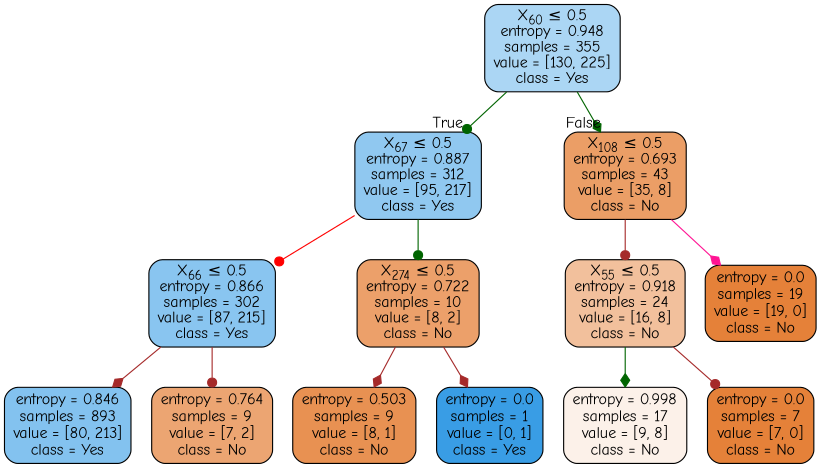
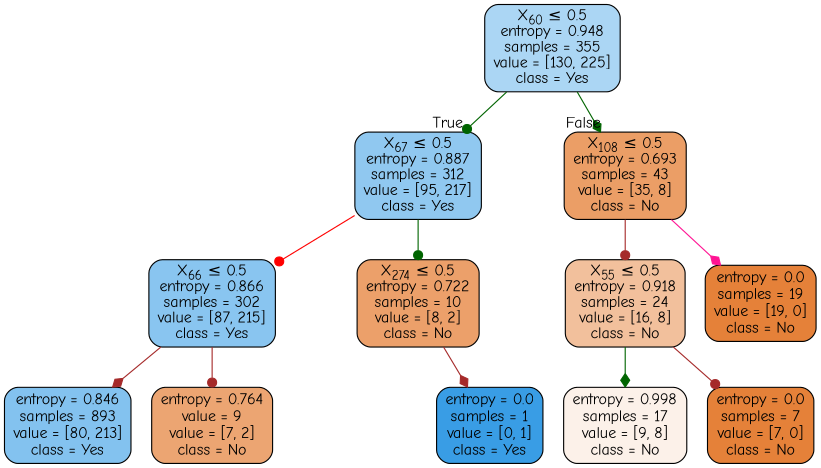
node "entropy = 0.764": text "samples = 9" -> "value = 9"
node "entropy = 0.503": removed
